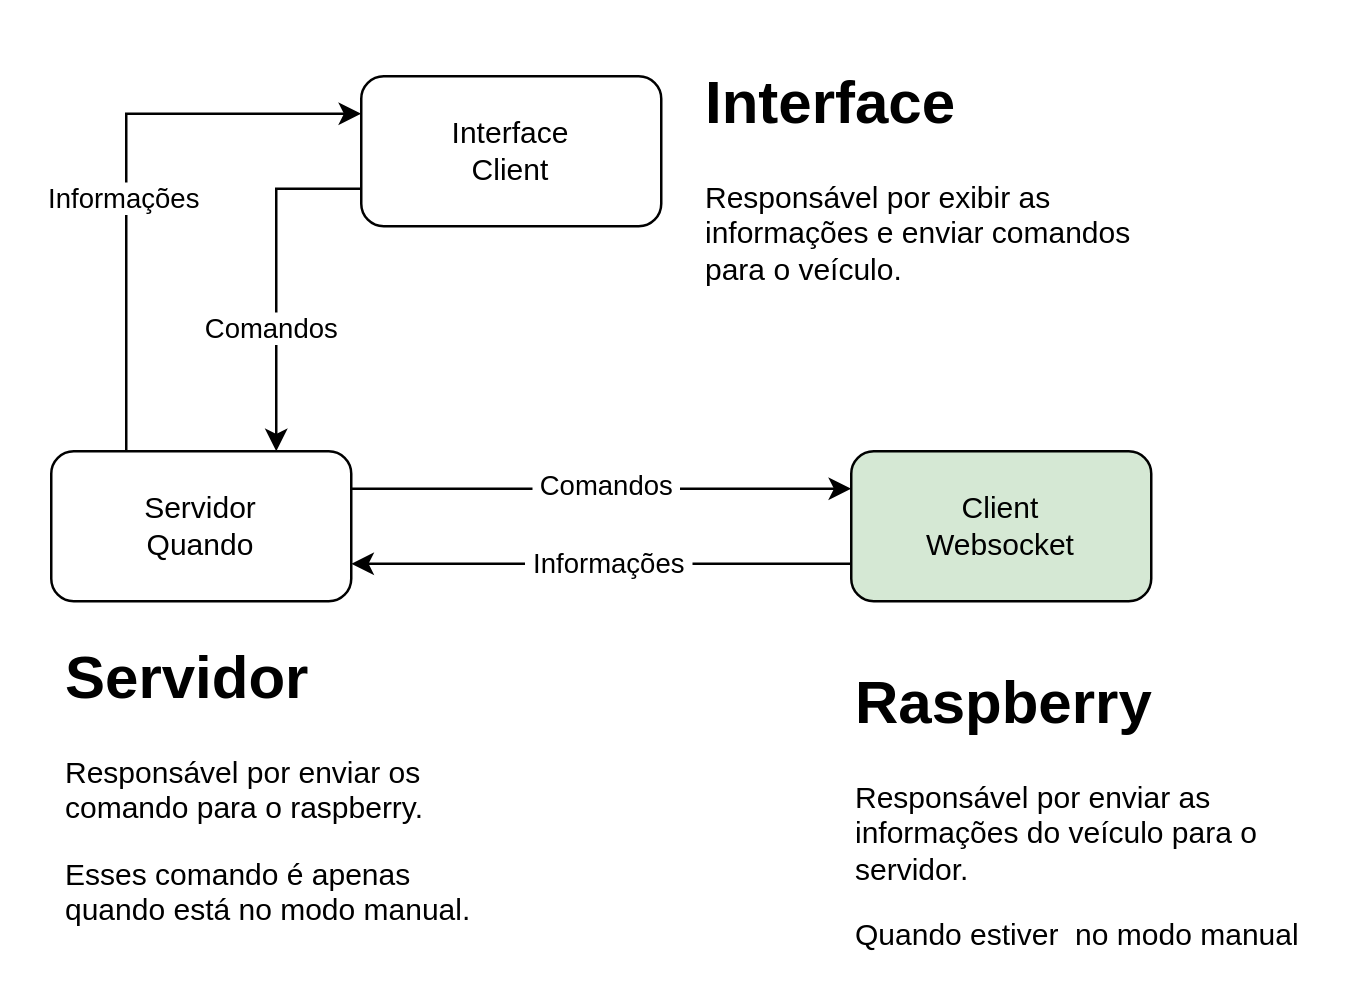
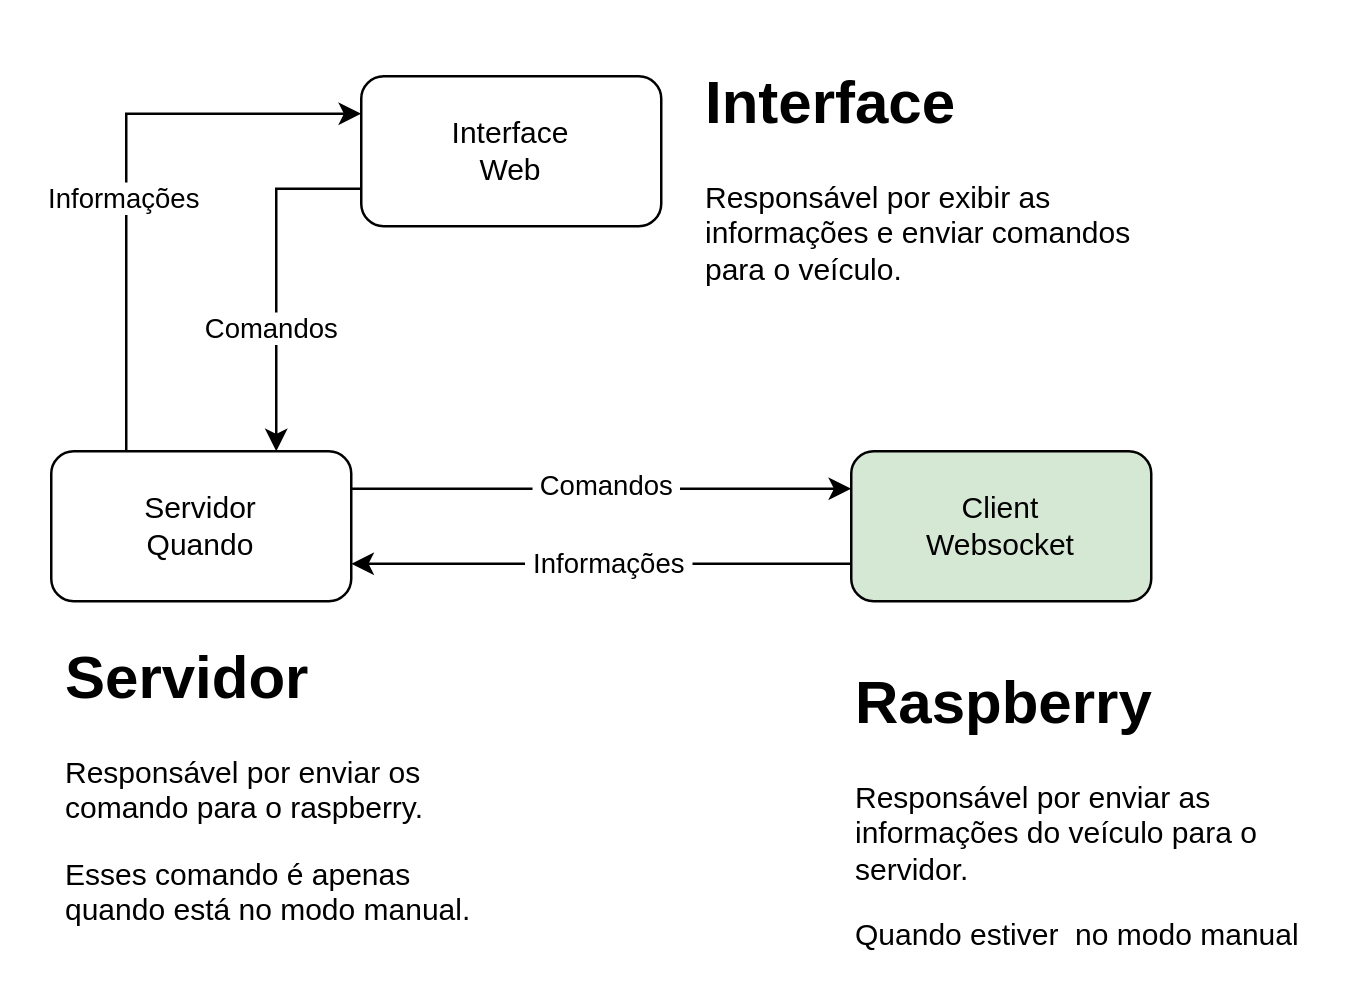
node "Interface Client": label "Interface Client" -> "Interface Web"
